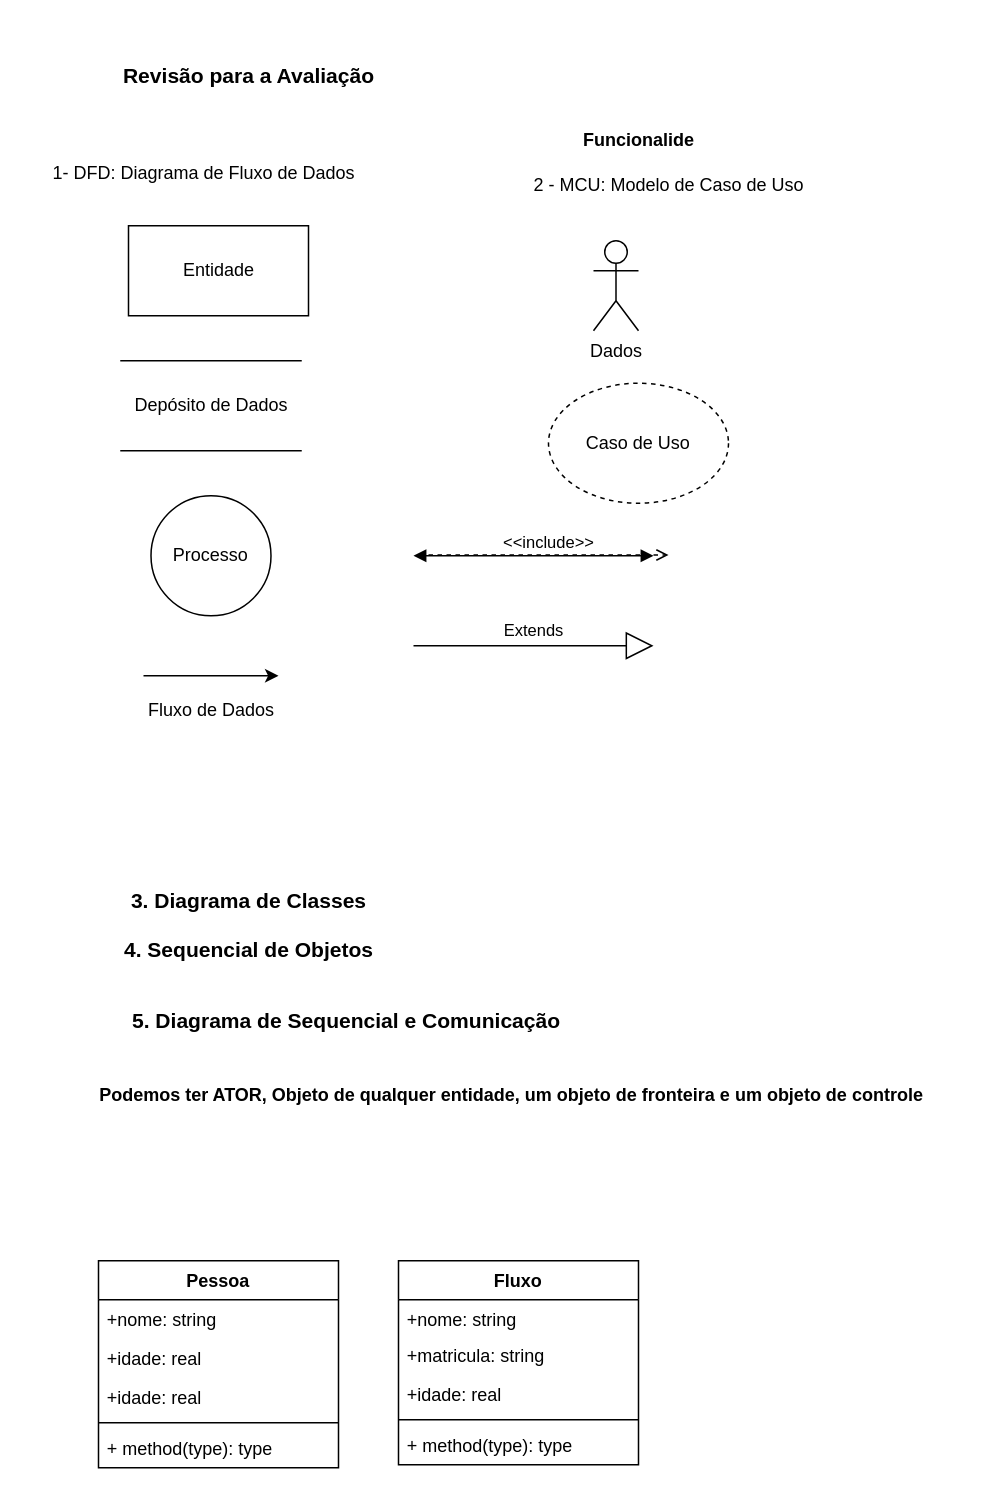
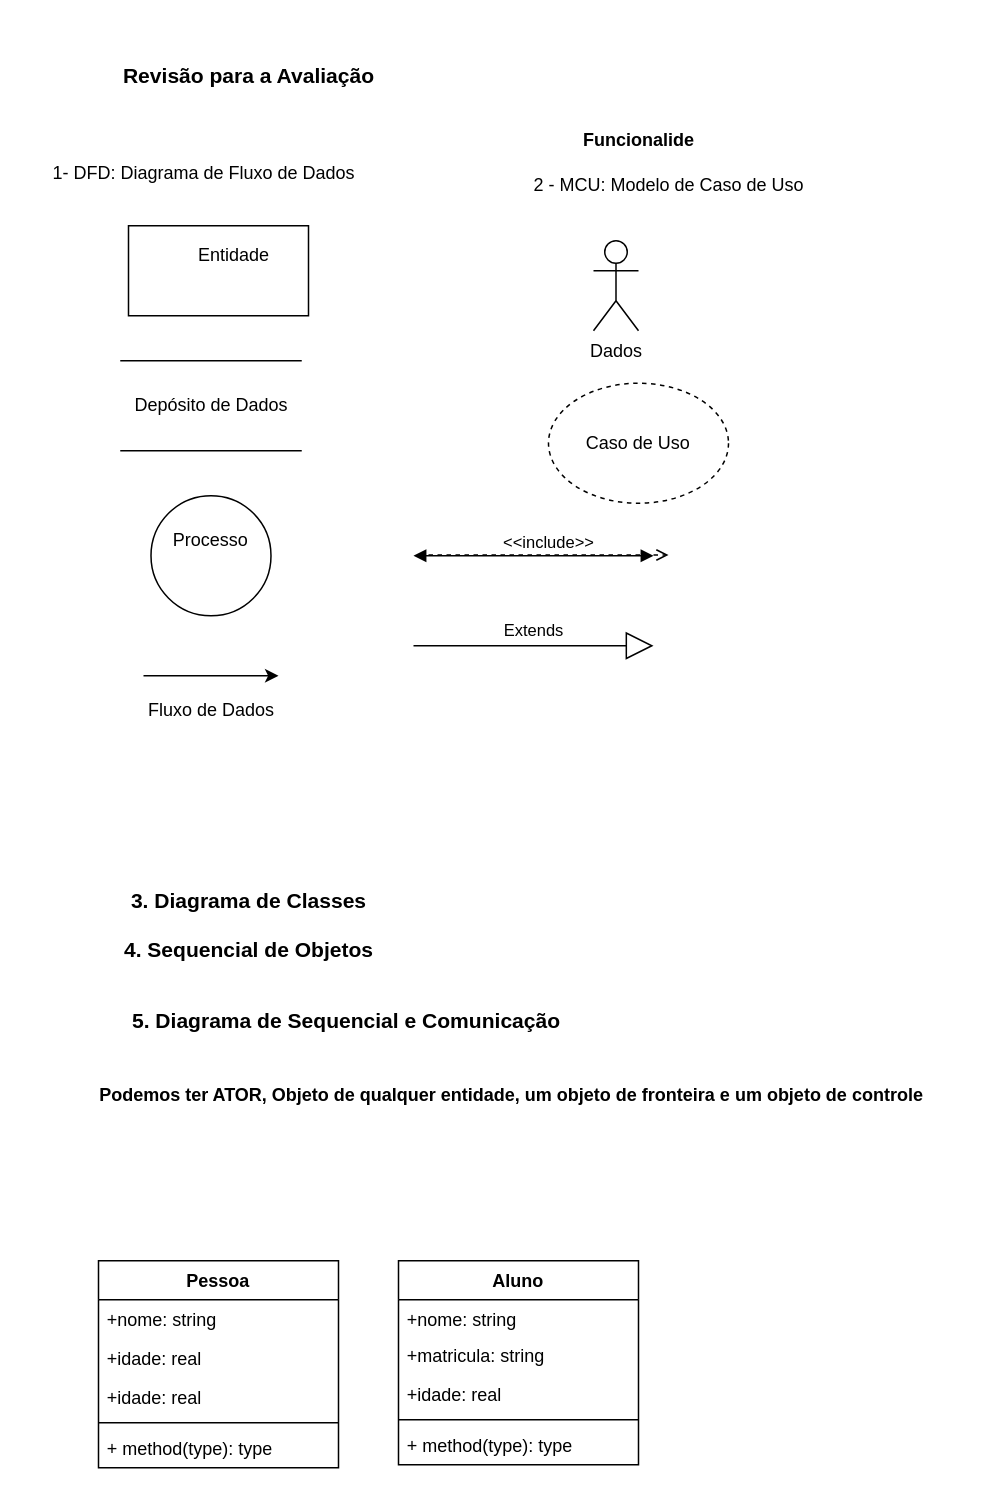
node "Entidade": moved (218, 271) -> (233, 256)
node "Processo": moved (211, 556) -> (211, 541)
node "Fluxo": label "Fluxo" -> "Aluno"
